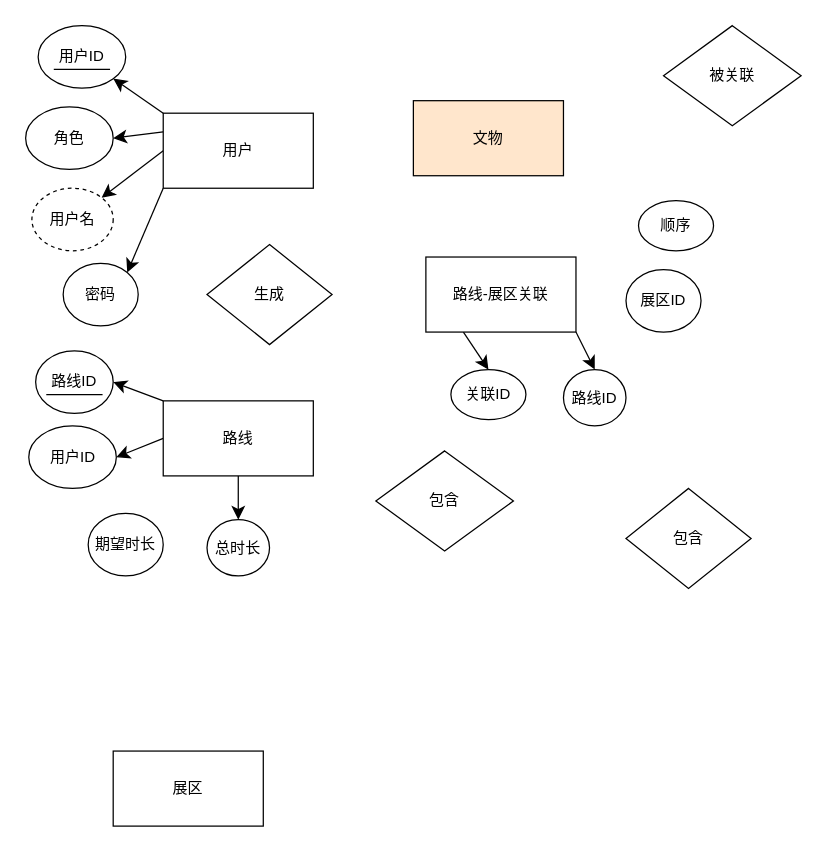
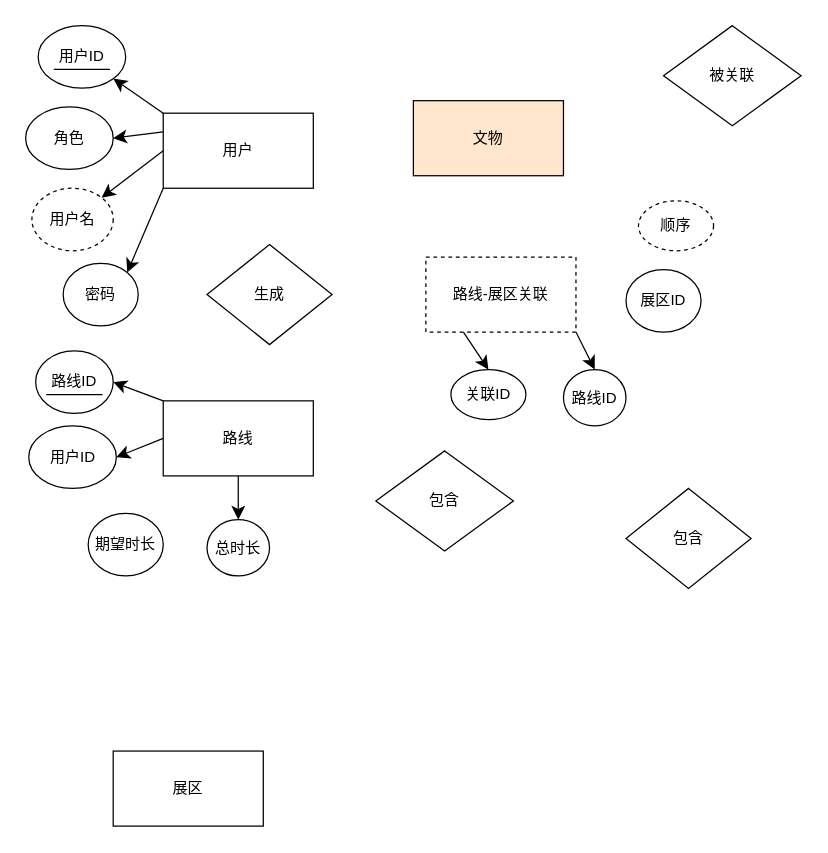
node "顺序": style solid -> dashed
node "路线-展区关联": style solid -> dashed
